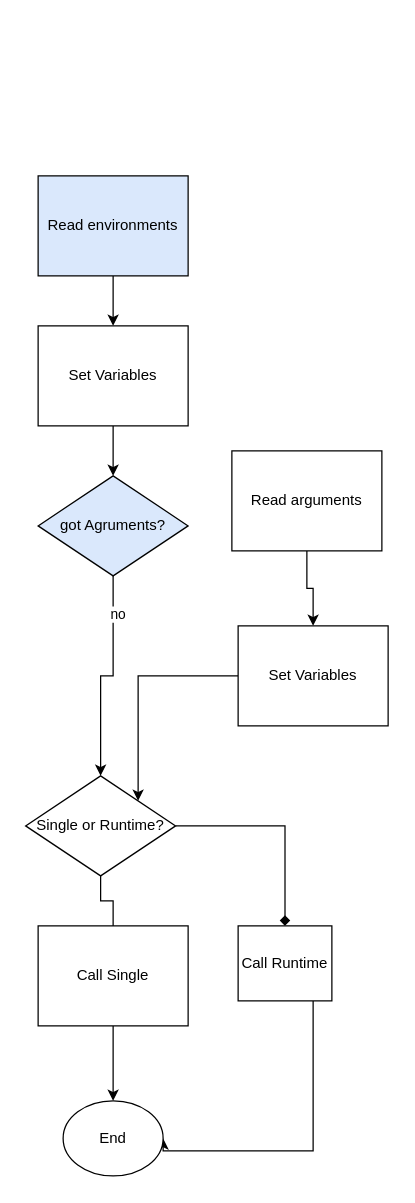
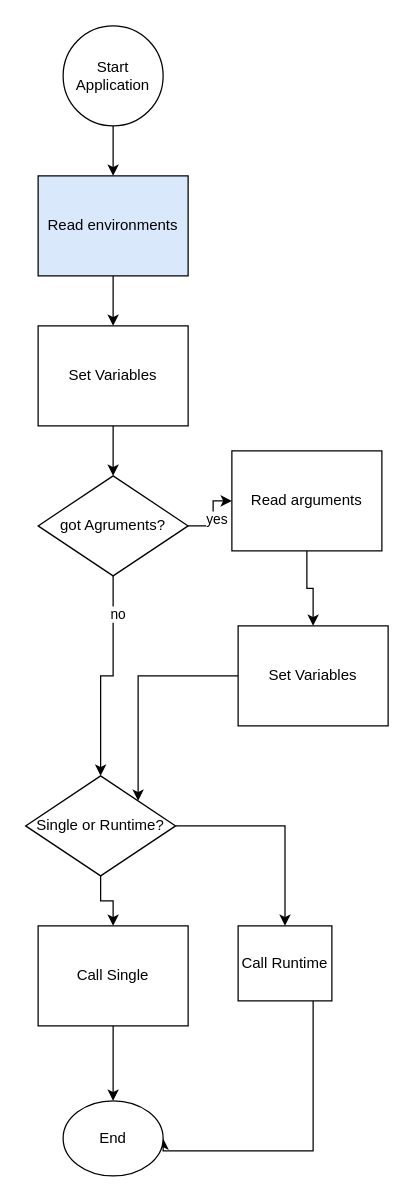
node "Start Application": added
edge "Start Application" -> "Read environments": added
edge "got Agruments?" -> "Read arguments": added, label "yes"
node "got Agruments?": fillcolor #dae8fc -> #ffffff
edge "Single or Runtime?" -> "Call Runtime": arrowhead diamond -> classic
edge "Single or Runtime?" -- "Call Single": arrowhead none -> classic
